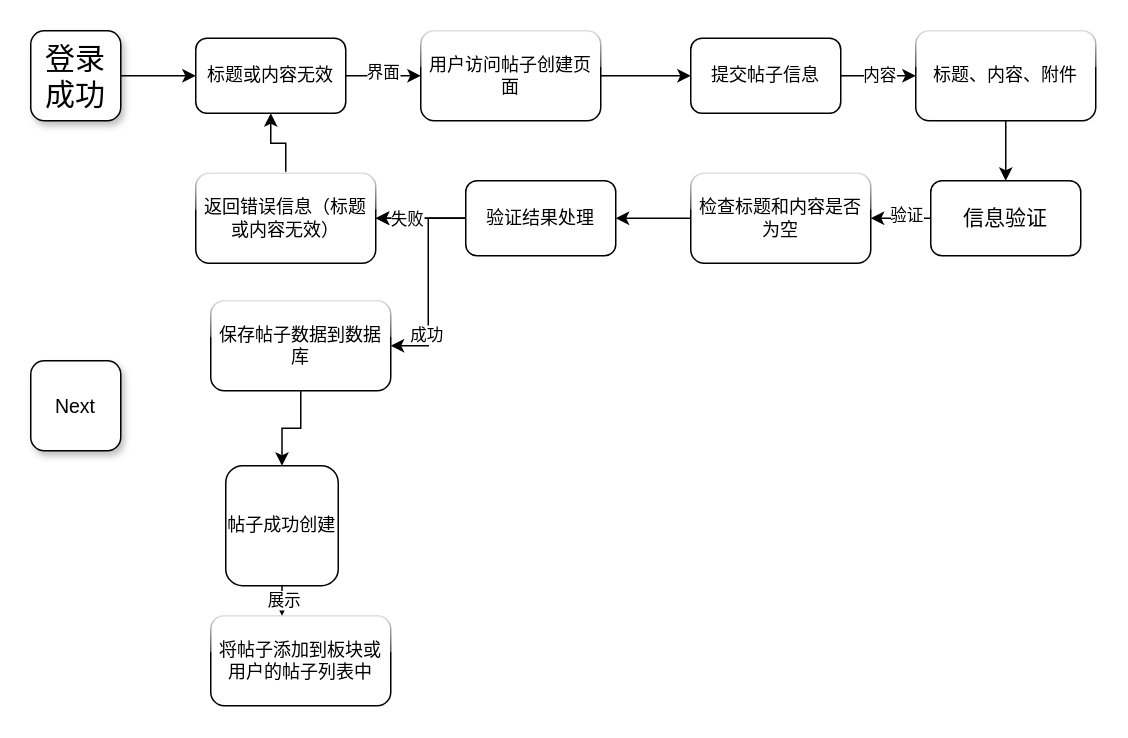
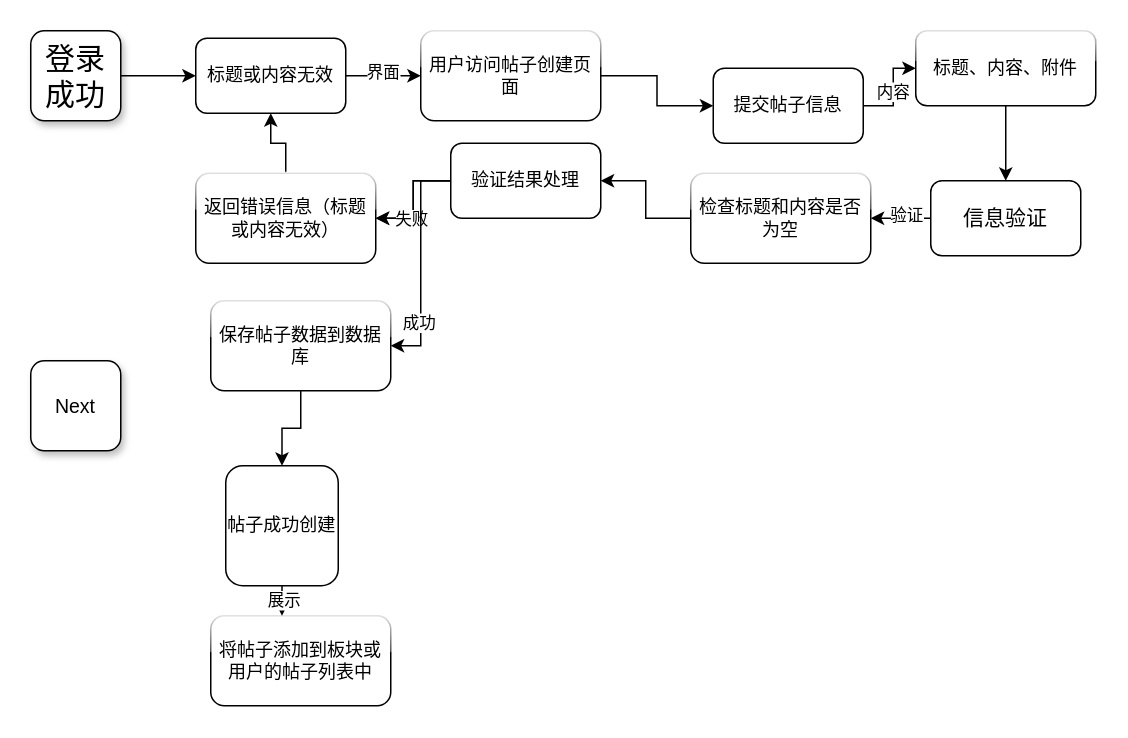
node "提交帖子信息": moved (766, 76) -> (788, 106)
node "标题、内容、附件": size 180x90 -> 180x75
node "验证结果处理": moved (541, 218) -> (526, 181)
